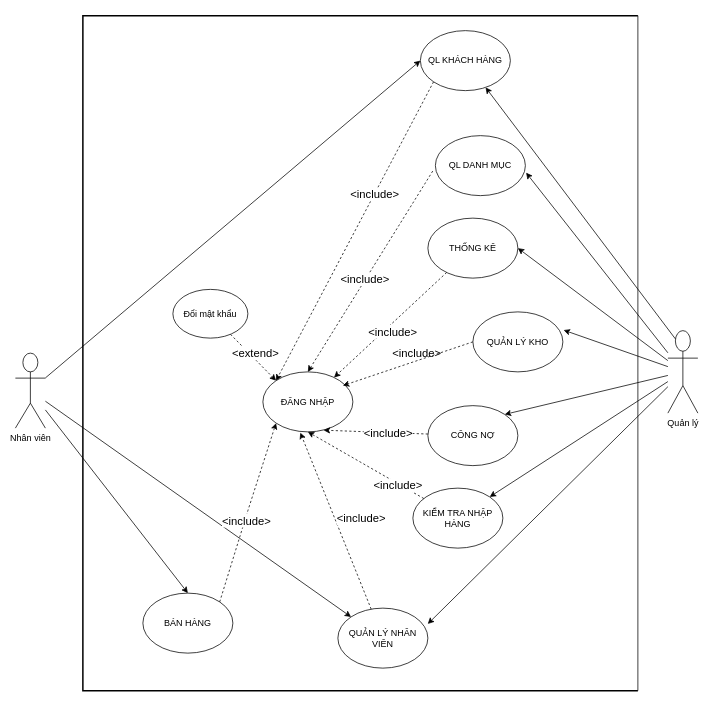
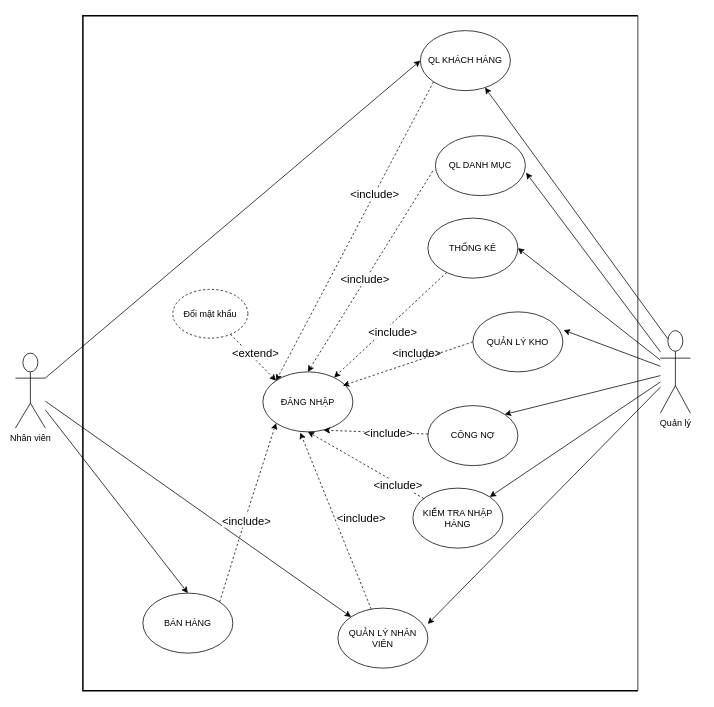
node "Đổi mật khẩu": style solid -> dashed
node "Quản lý": moved (683, 372) -> (675, 372)
